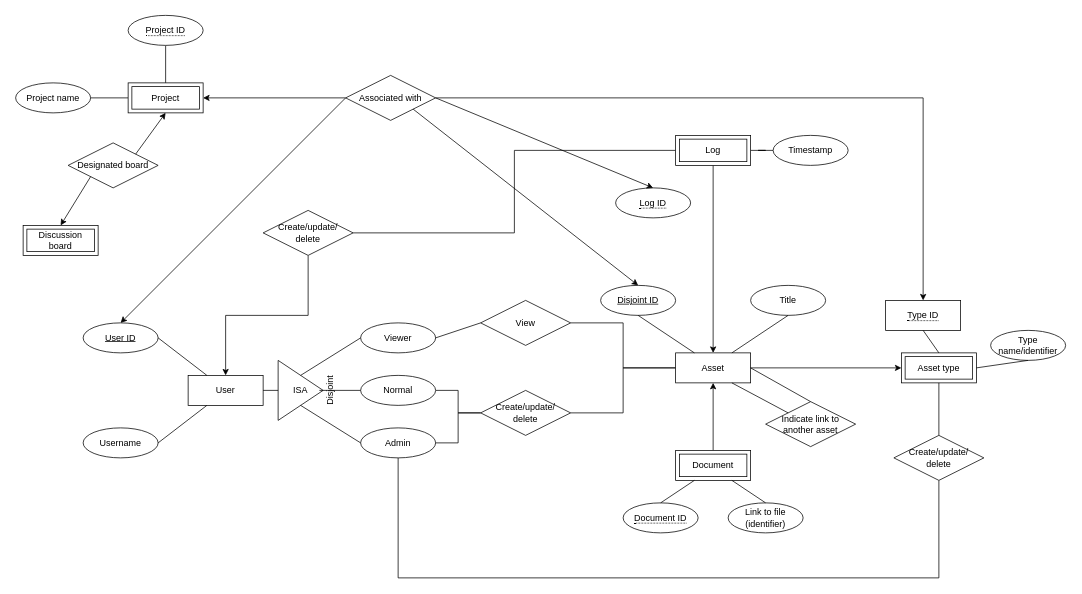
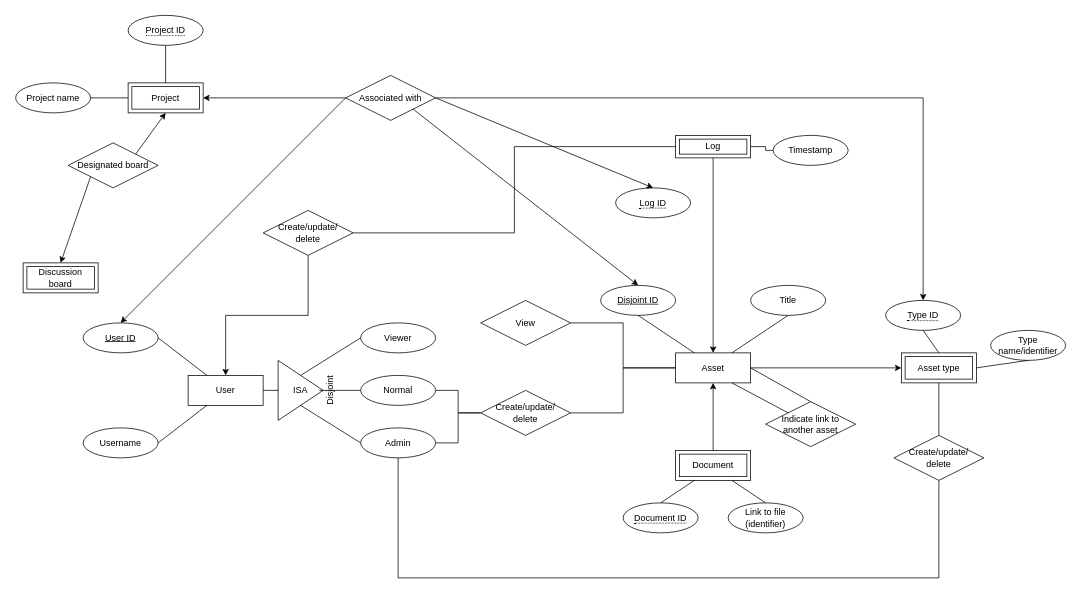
node "Log": size 75x30 -> 75x23
node "Discussion board": moved (60, 240) -> (60, 278)
node "Type ID": shape rectangle -> ellipse
edge "View" -- "Viewer": removed
